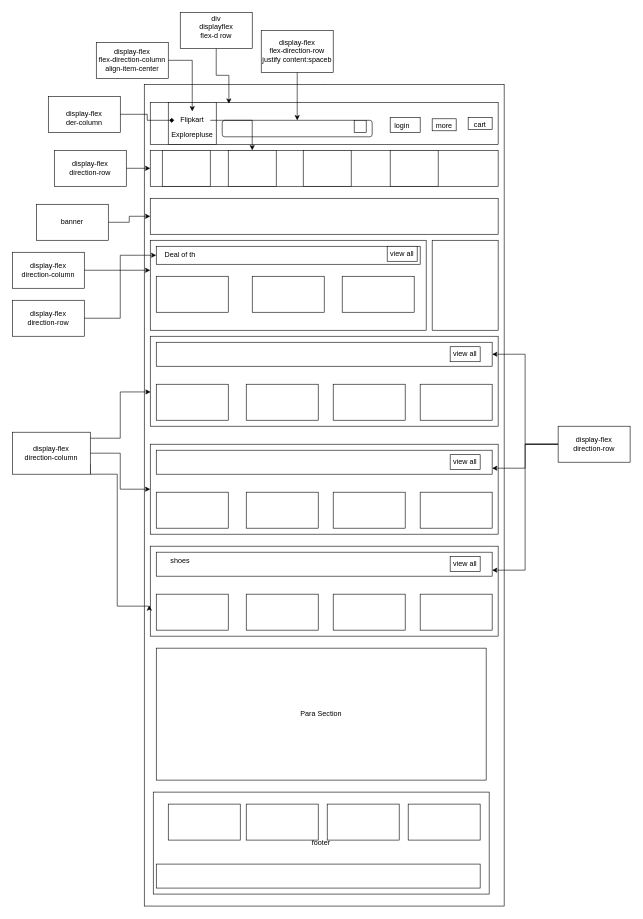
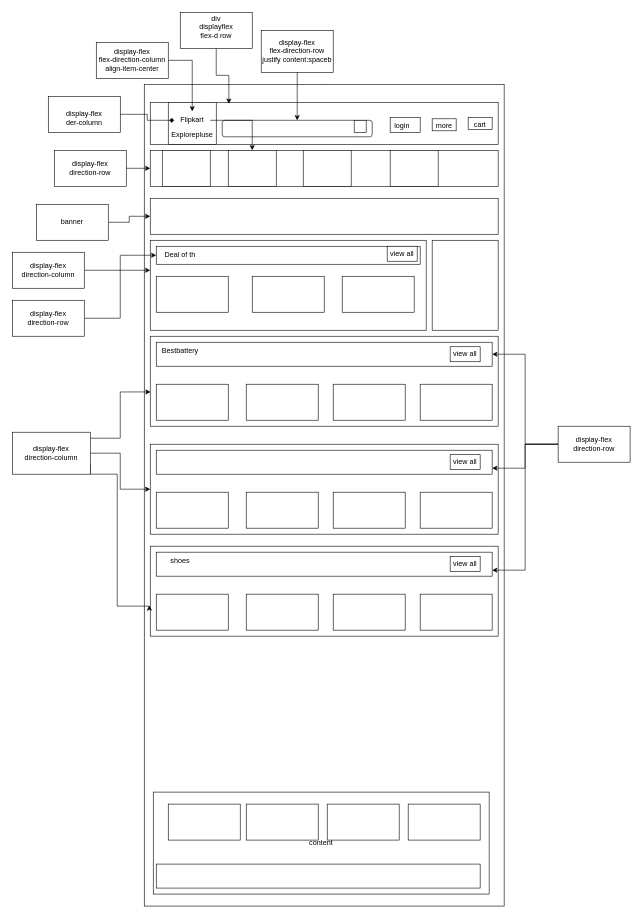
node "Bestbattery": added
node "Para Section": removed
node "footer": label "footer" -> "content"
